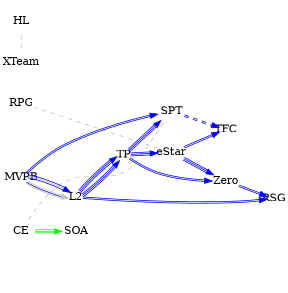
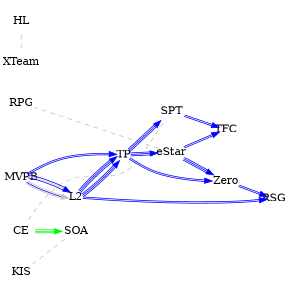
edge "SPT" -> "TFC": style dashed -> solid
edge "MVPB" -> "SPT": now "MVPB" -> "TP"
node "KIS": added
